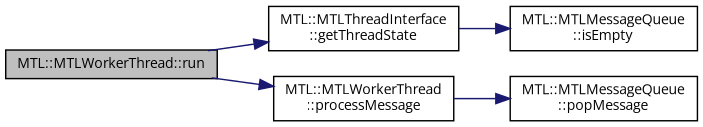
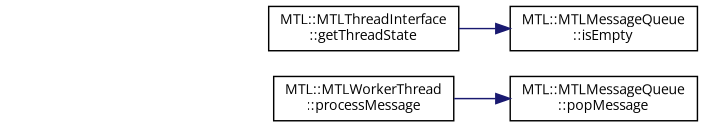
node "MTL::MTLWorkerThread::run": removed
